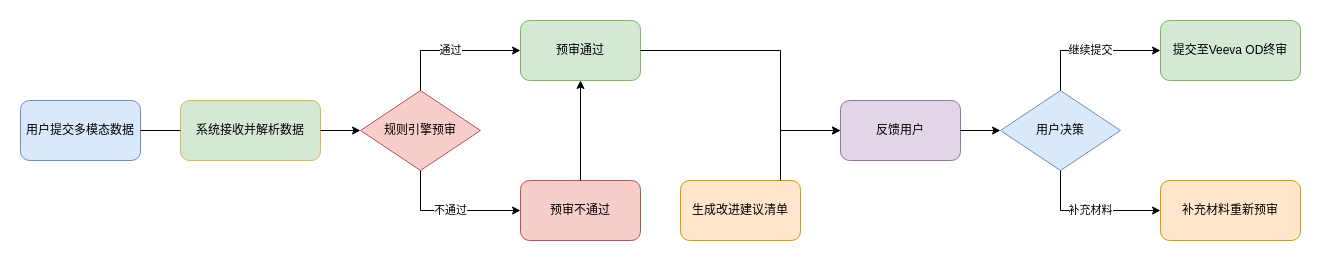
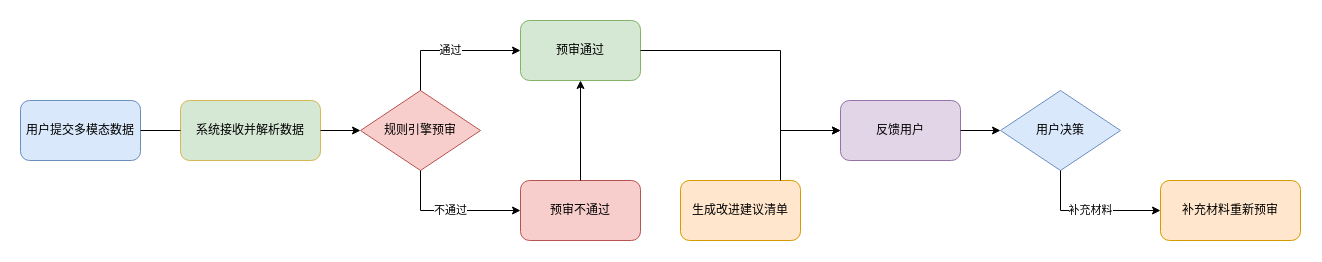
edge "用户决策" -> "提交至Veeva OD终审": removed, label "继续提交"
node "提交至Veeva OD终审": removed
